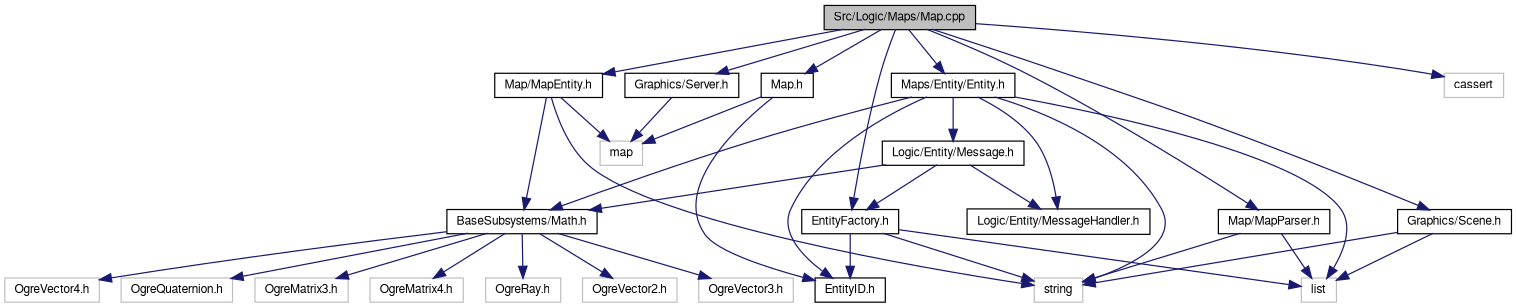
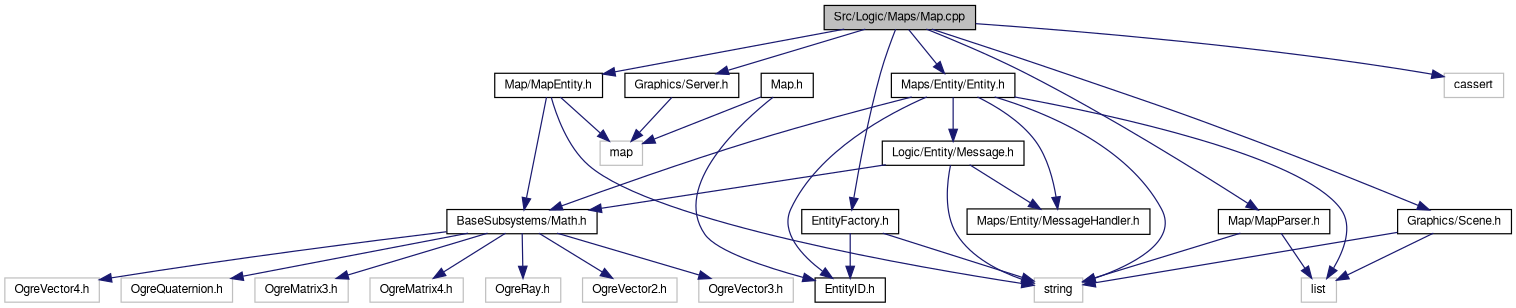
edge "Src/Logic/Maps/Map.cpp" -> "Map.h": removed
edge "Logic/Entity/Message.h" -> "EntityFactory.h": now "Logic/Entity/Message.h" -> "string"
node "Logic/Entity/MessageHandler.h": label "Logic/Entity/MessageHandler.h" -> "Maps/Entity/MessageHandler.h"
edge "EntityFactory.h" -> "list": removed
